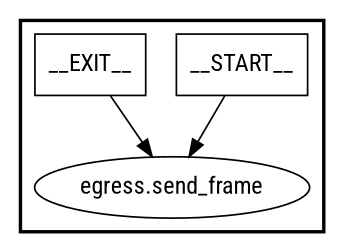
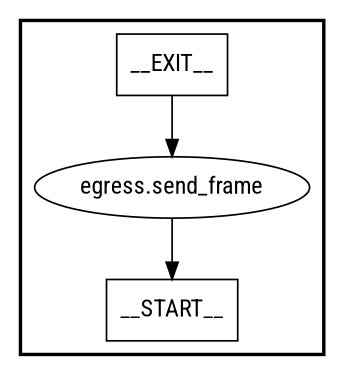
edge "__START__" -> "egress.send_frame": reversed
